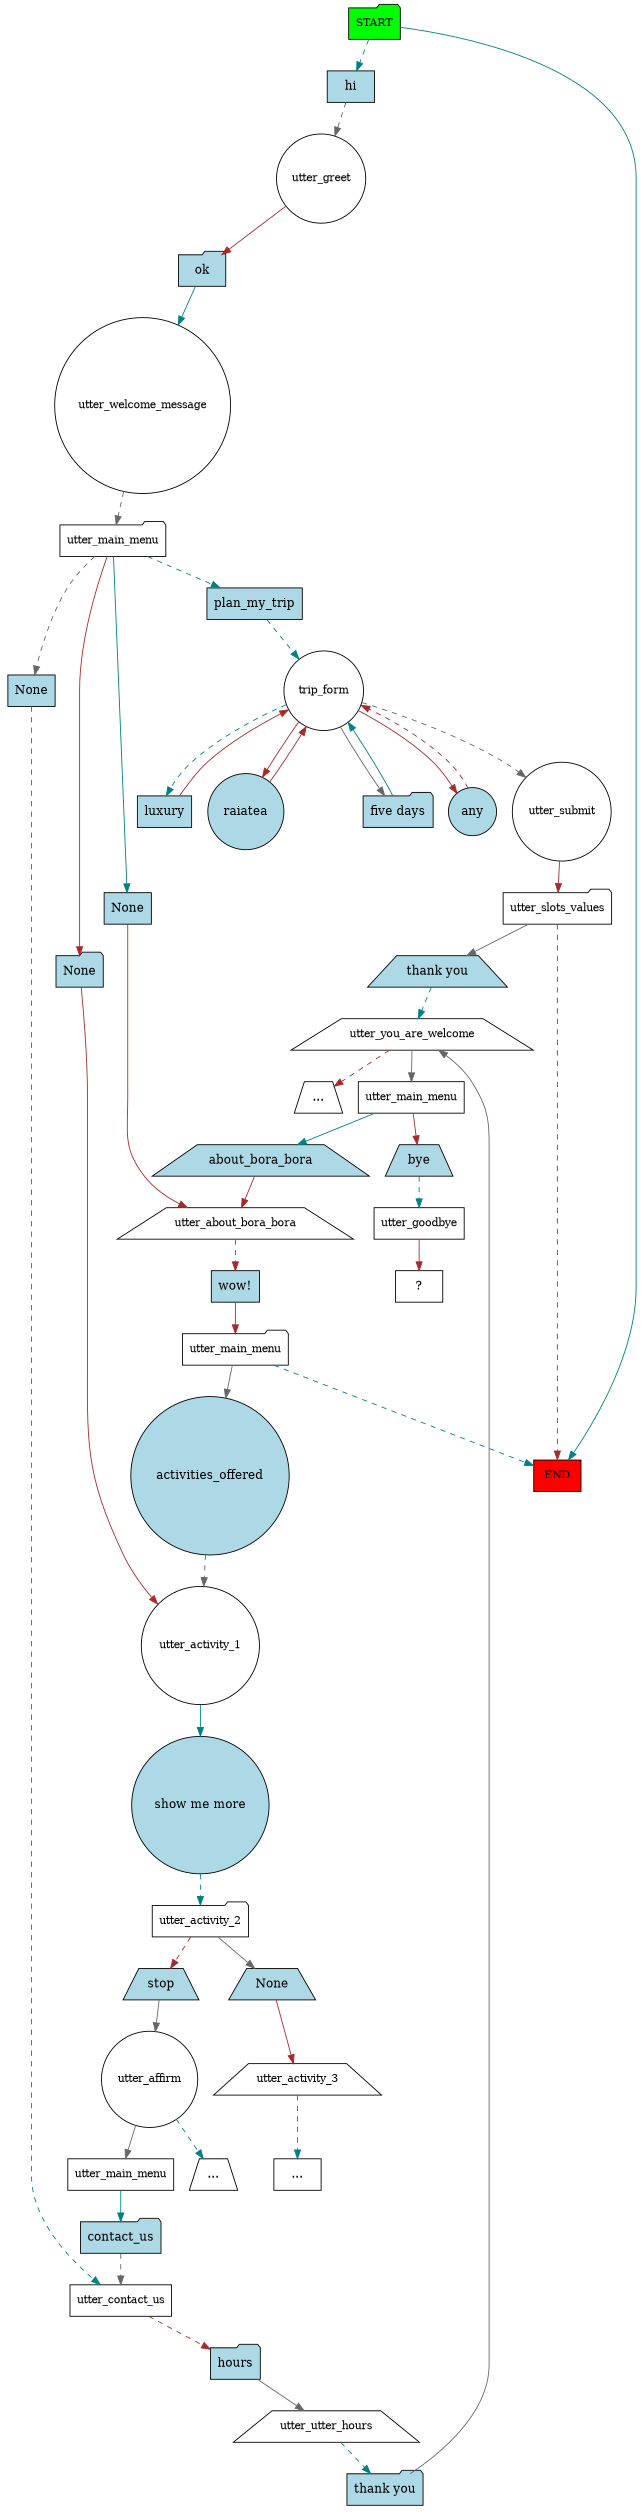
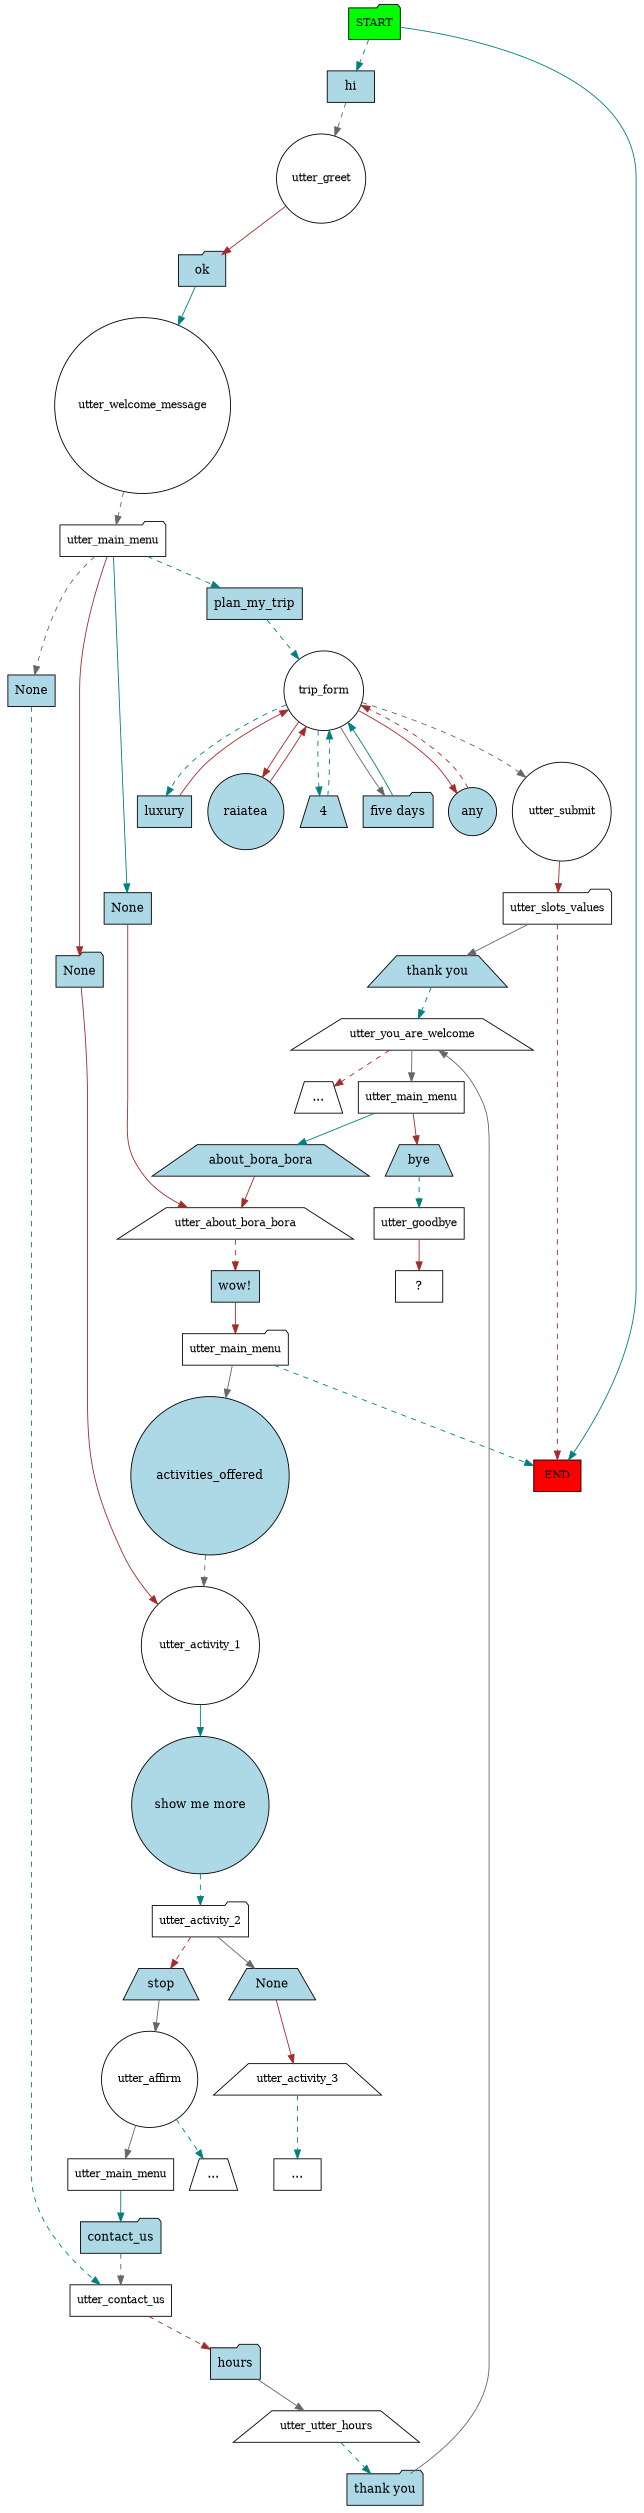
node "4": added
